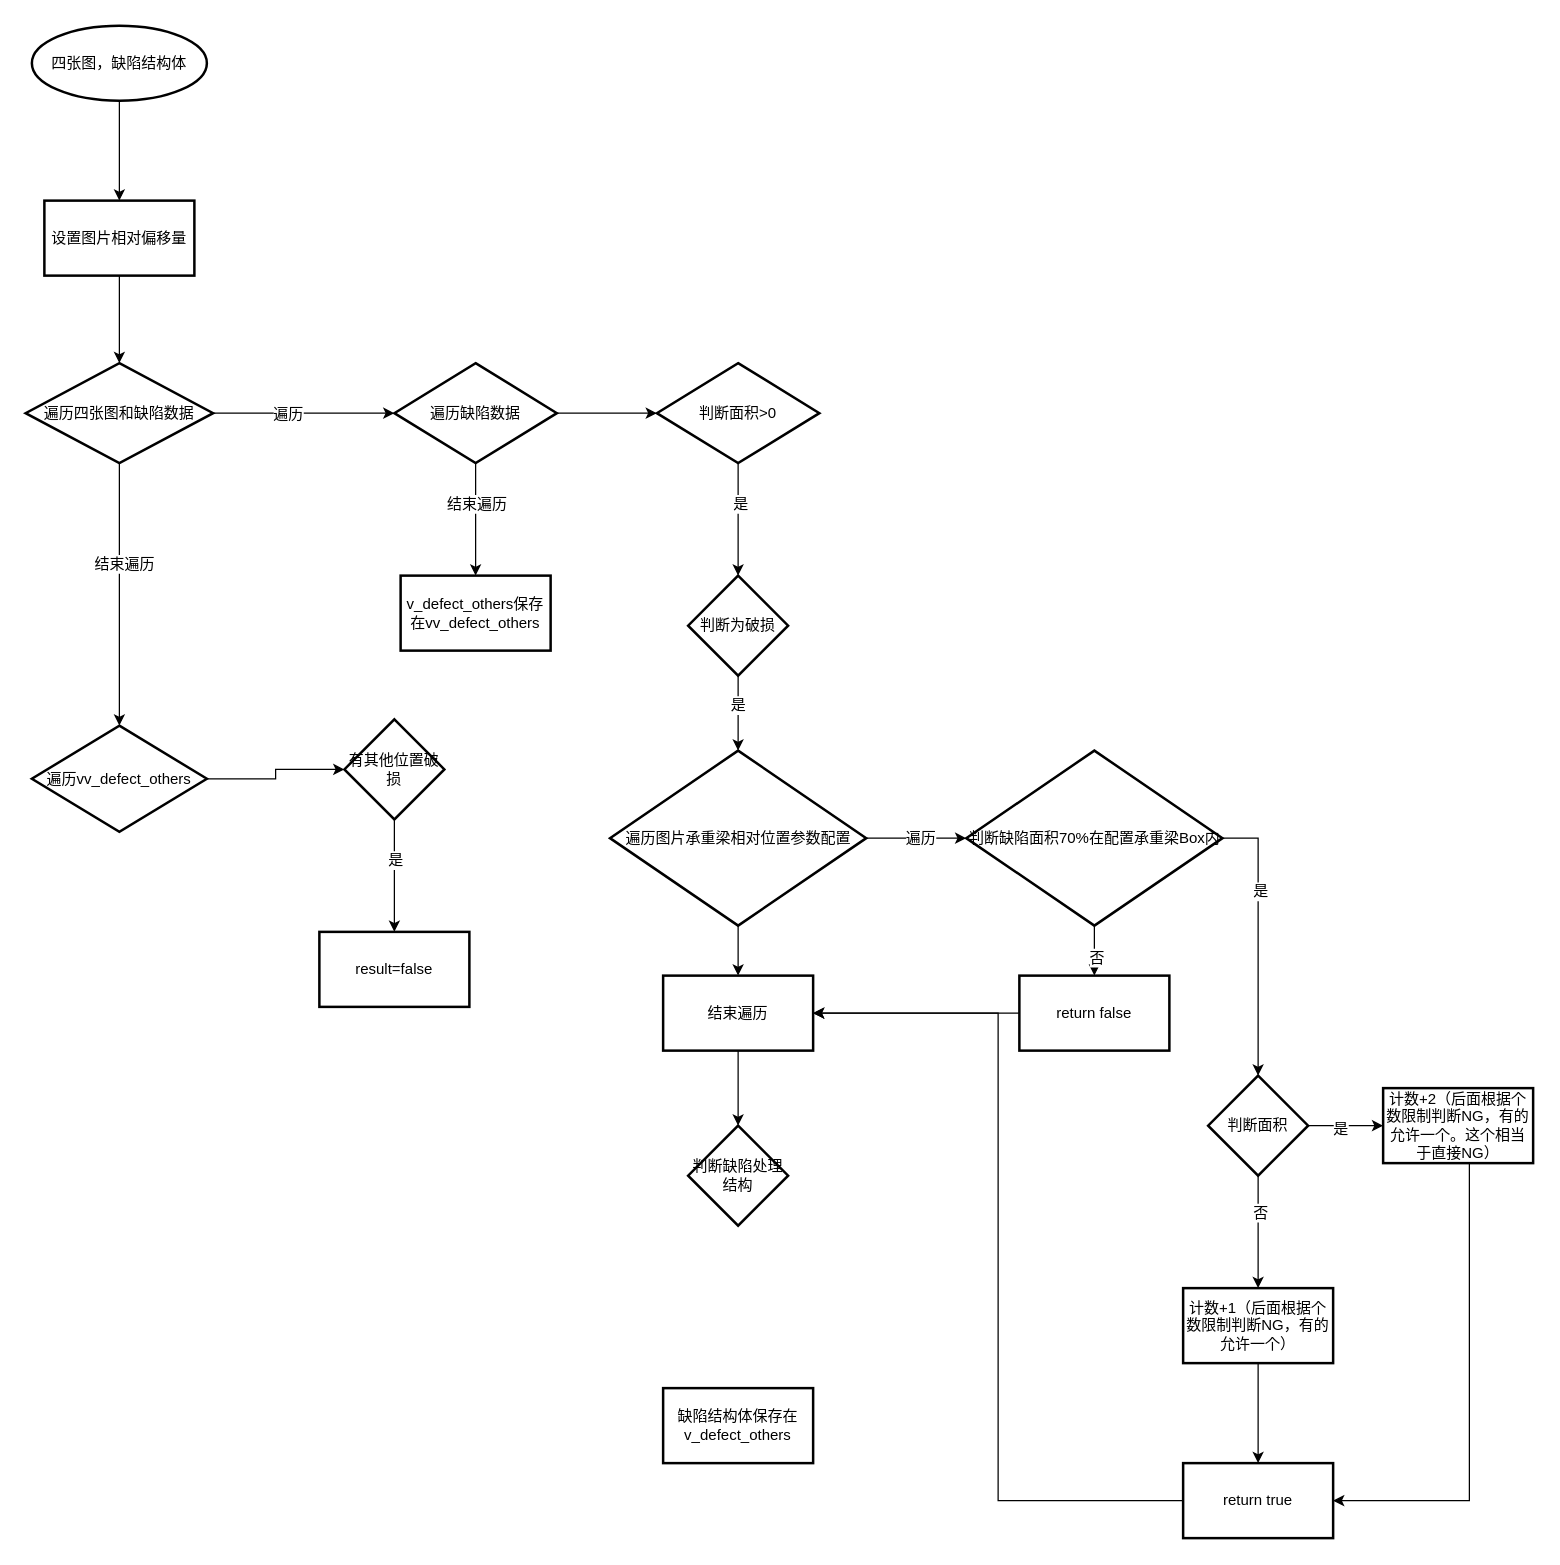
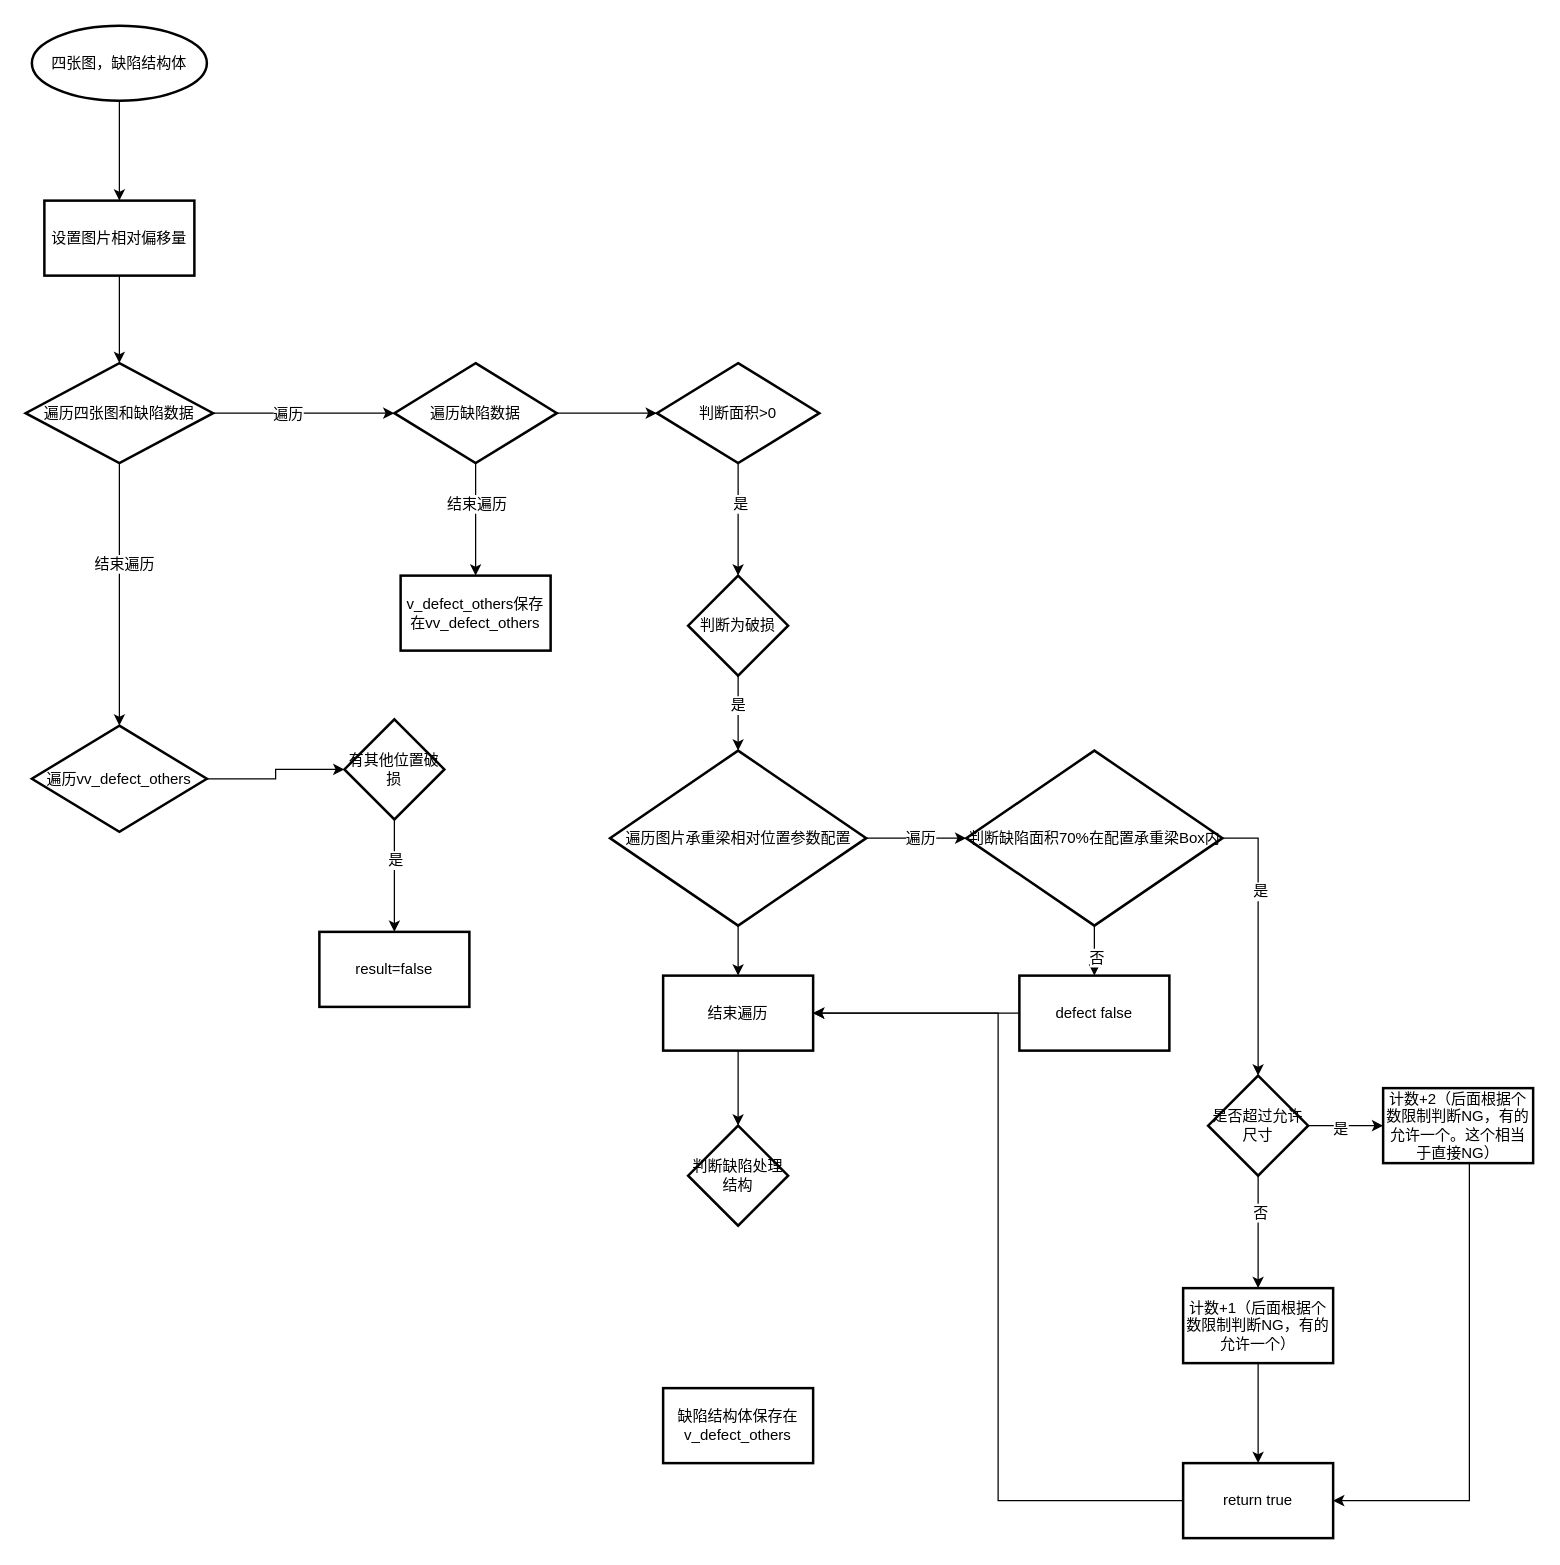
node "return false": label "return false" -> "defect false"
node "判断面积": label "判断面积" -> "是否超过允许尺寸"
